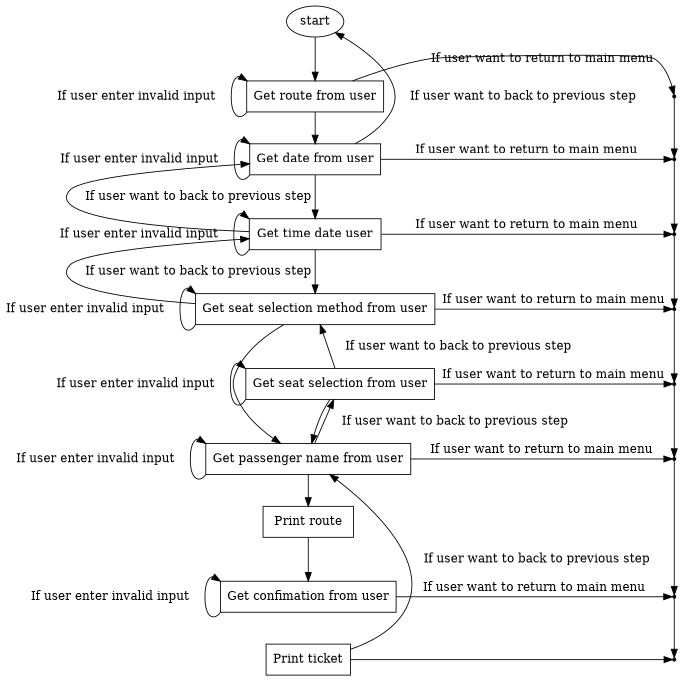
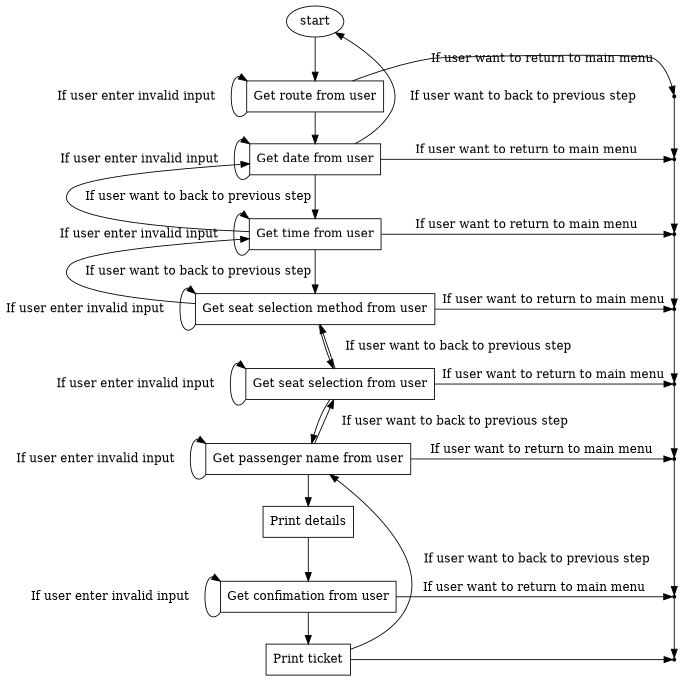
node "Get time date user": label "Get time date user" -> "Get time from user"
edge "Get seat selection method from user" -> "Get passenger name from user": now "Get seat selection method from user" -> "Get seat selection from user"
node "Print route": label "Print route" -> "Print details"
edge "Get confimation from user" -> "Print ticket": added
